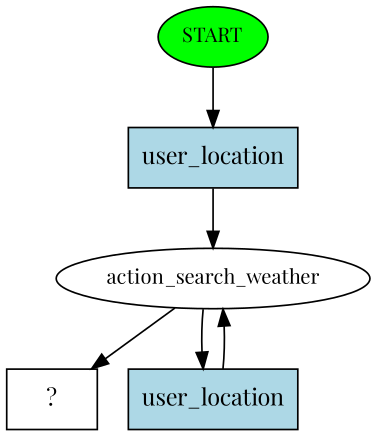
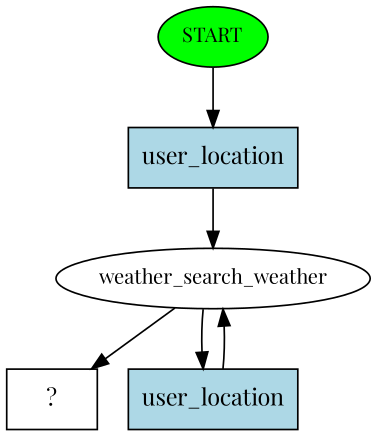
node "action_search_weather": label "action_search_weather" -> "weather_search_weather"
